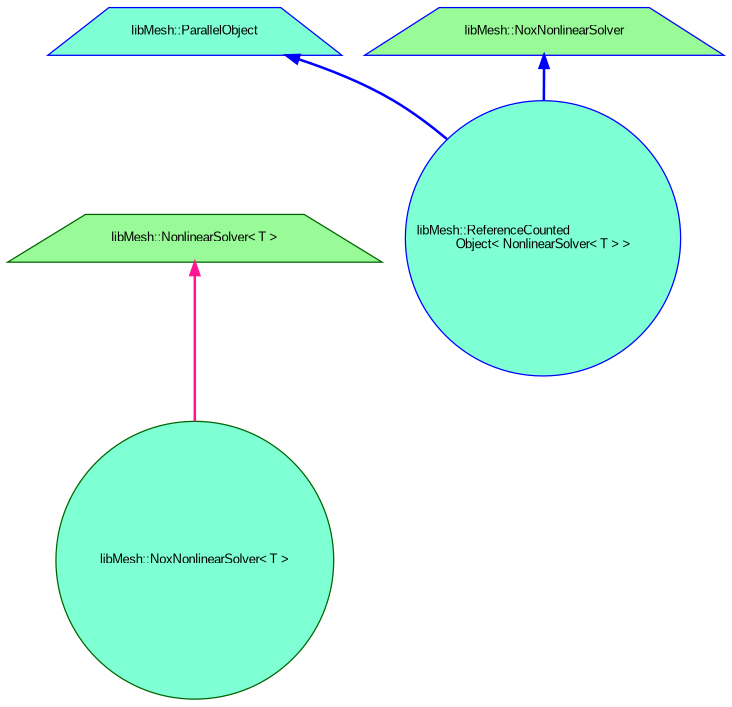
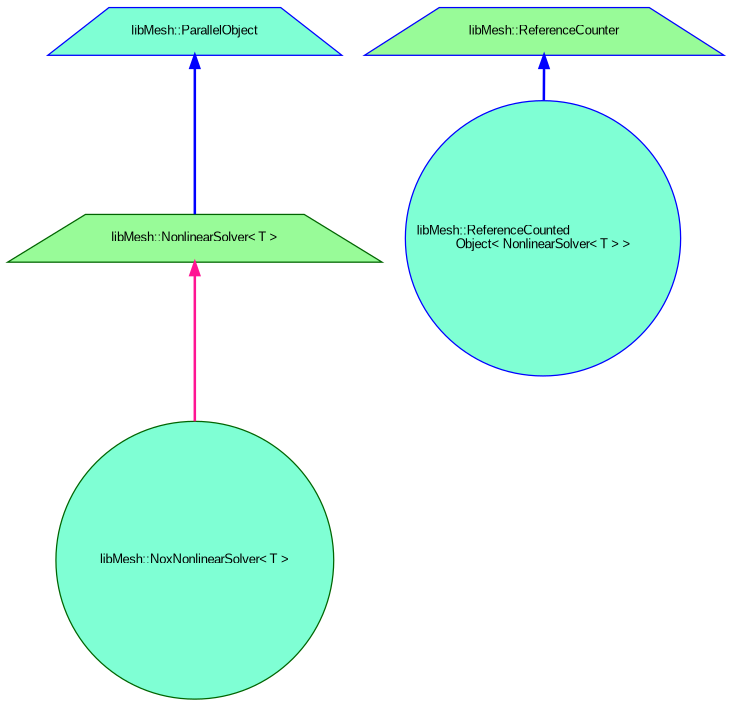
node "libMesh::NoxNonlinearSolver": label "libMesh::NoxNonlinearSolver" -> "libMesh::ReferenceCounter"
edge "libMesh::ReferenceCounted Object< NonlinearSolver< T > >" -> "libMesh::ParallelObject": now "libMesh::NonlinearSolver< T >" -> "libMesh::ParallelObject"
